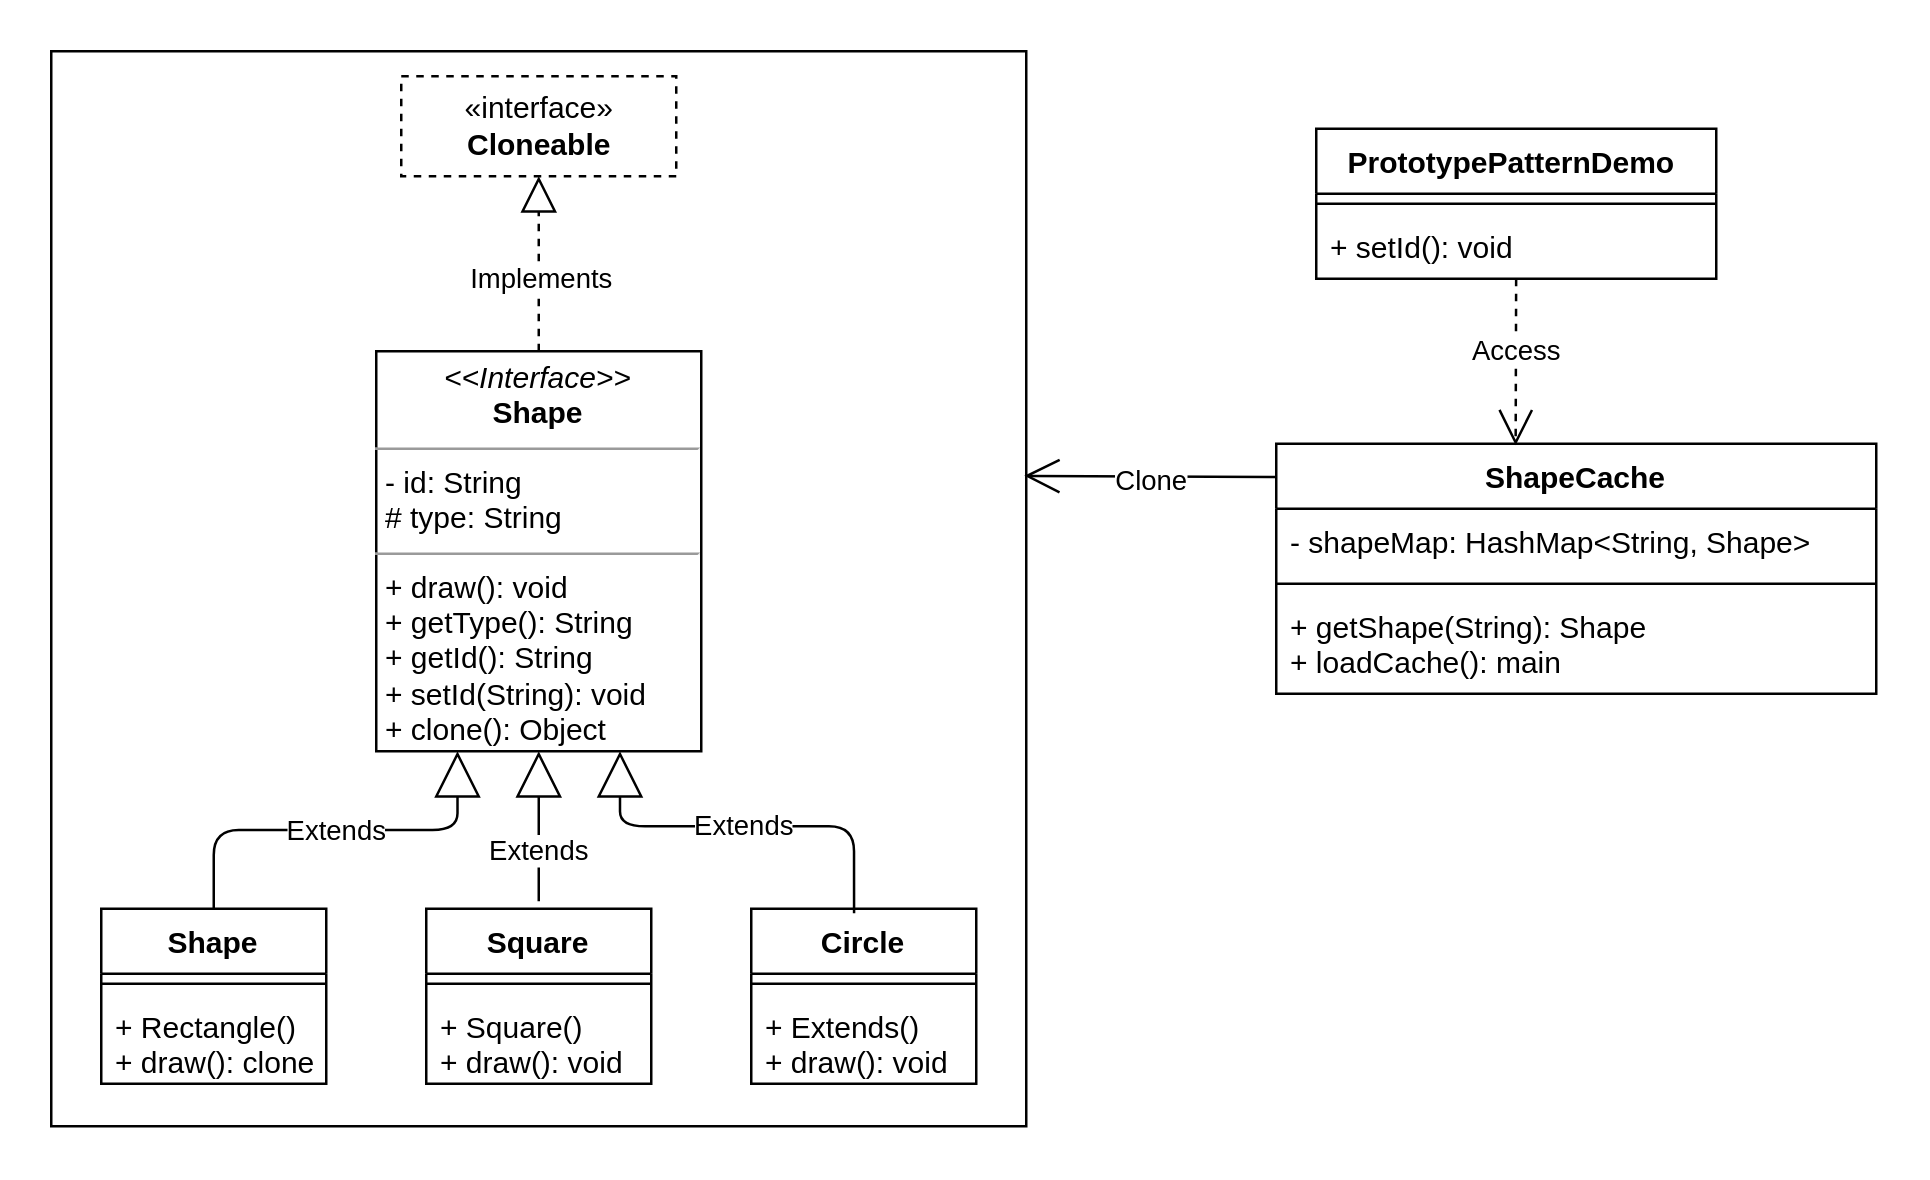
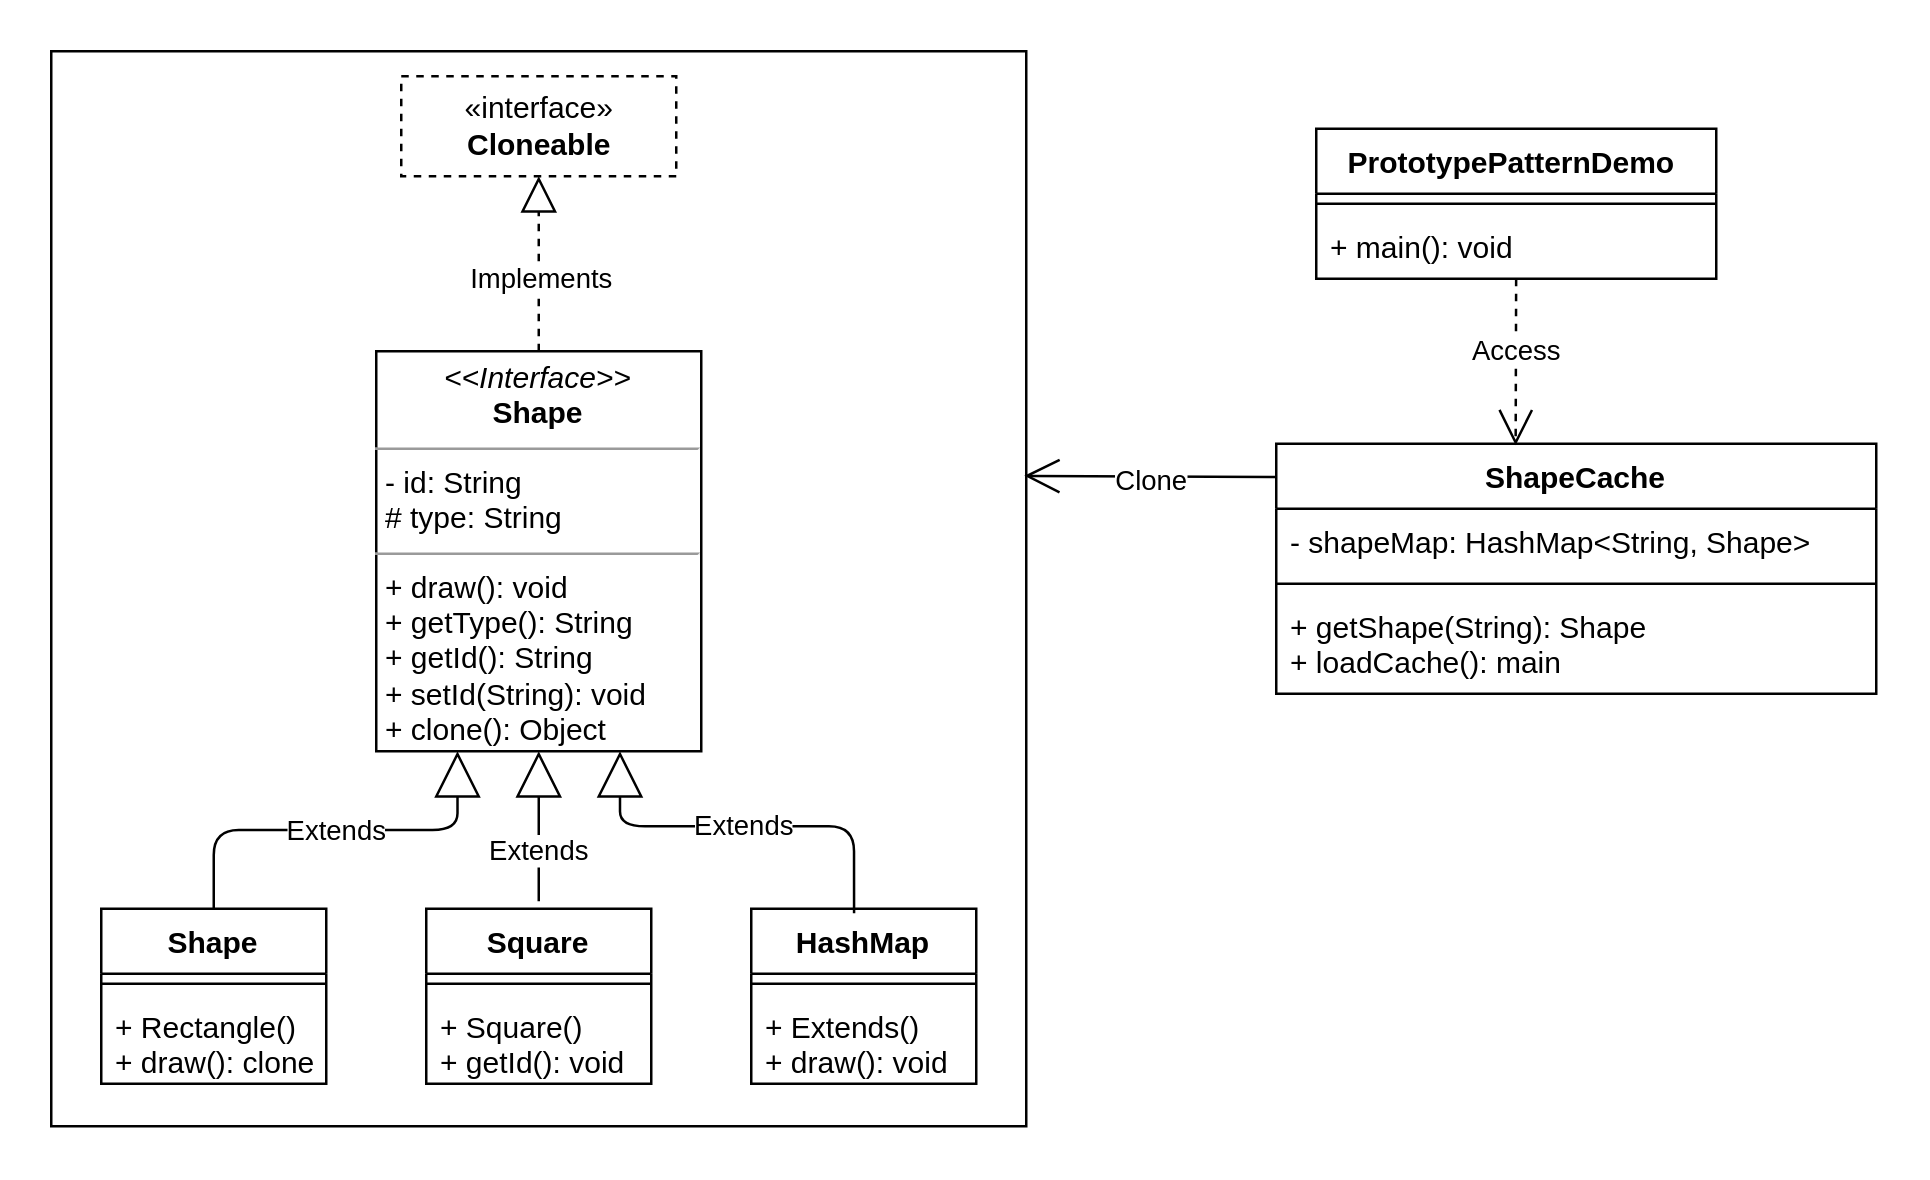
node "+ setId(): void": label "+ setId(): void" -> "+ main(): void"
node "Circle": label "Circle" -> "HashMap"
node "+ Square() + draw(): void": label "+ Square() + draw(): void" -> "+ Square() + getId(): void"
